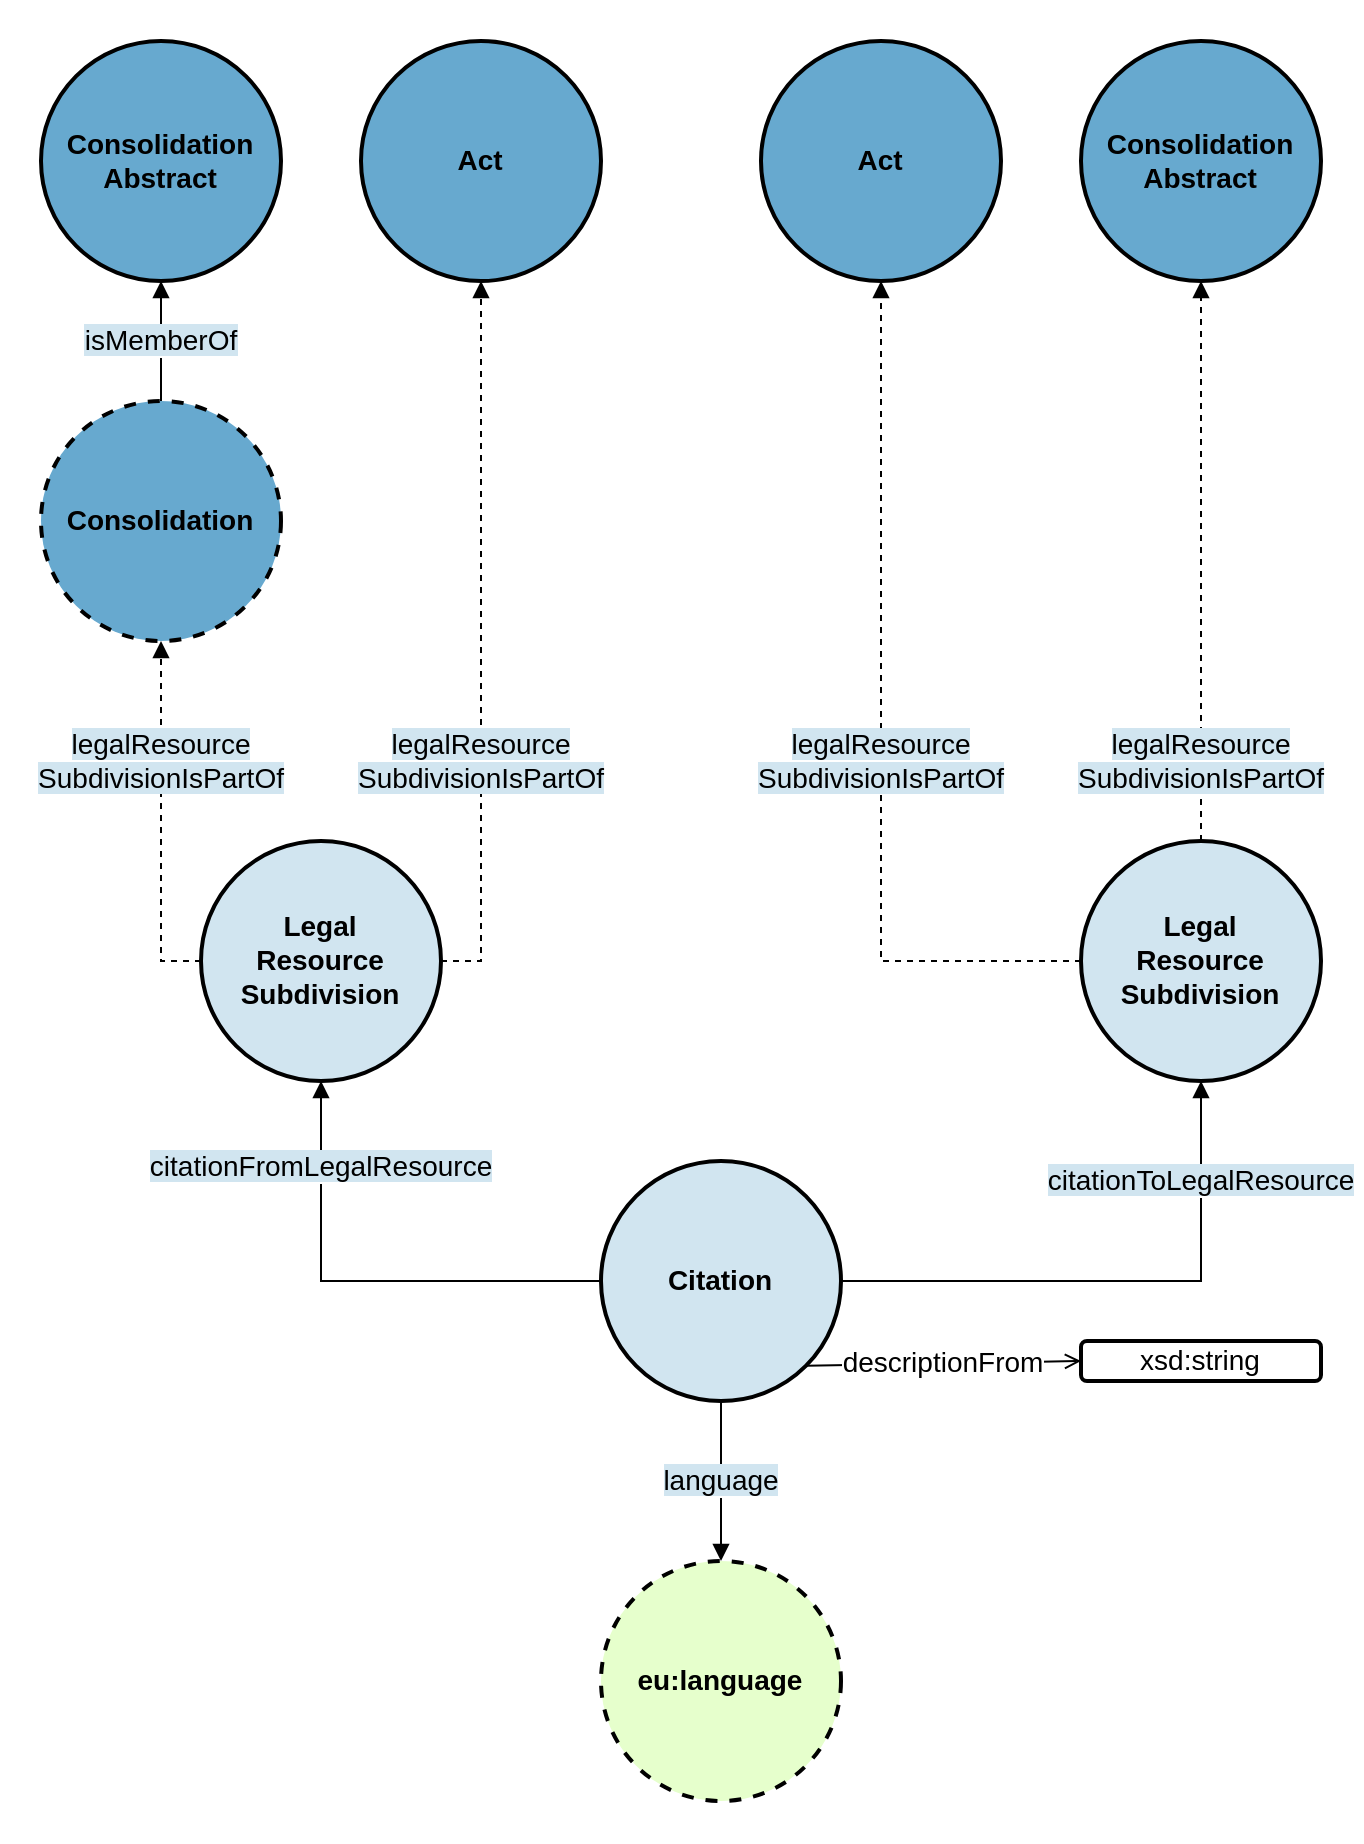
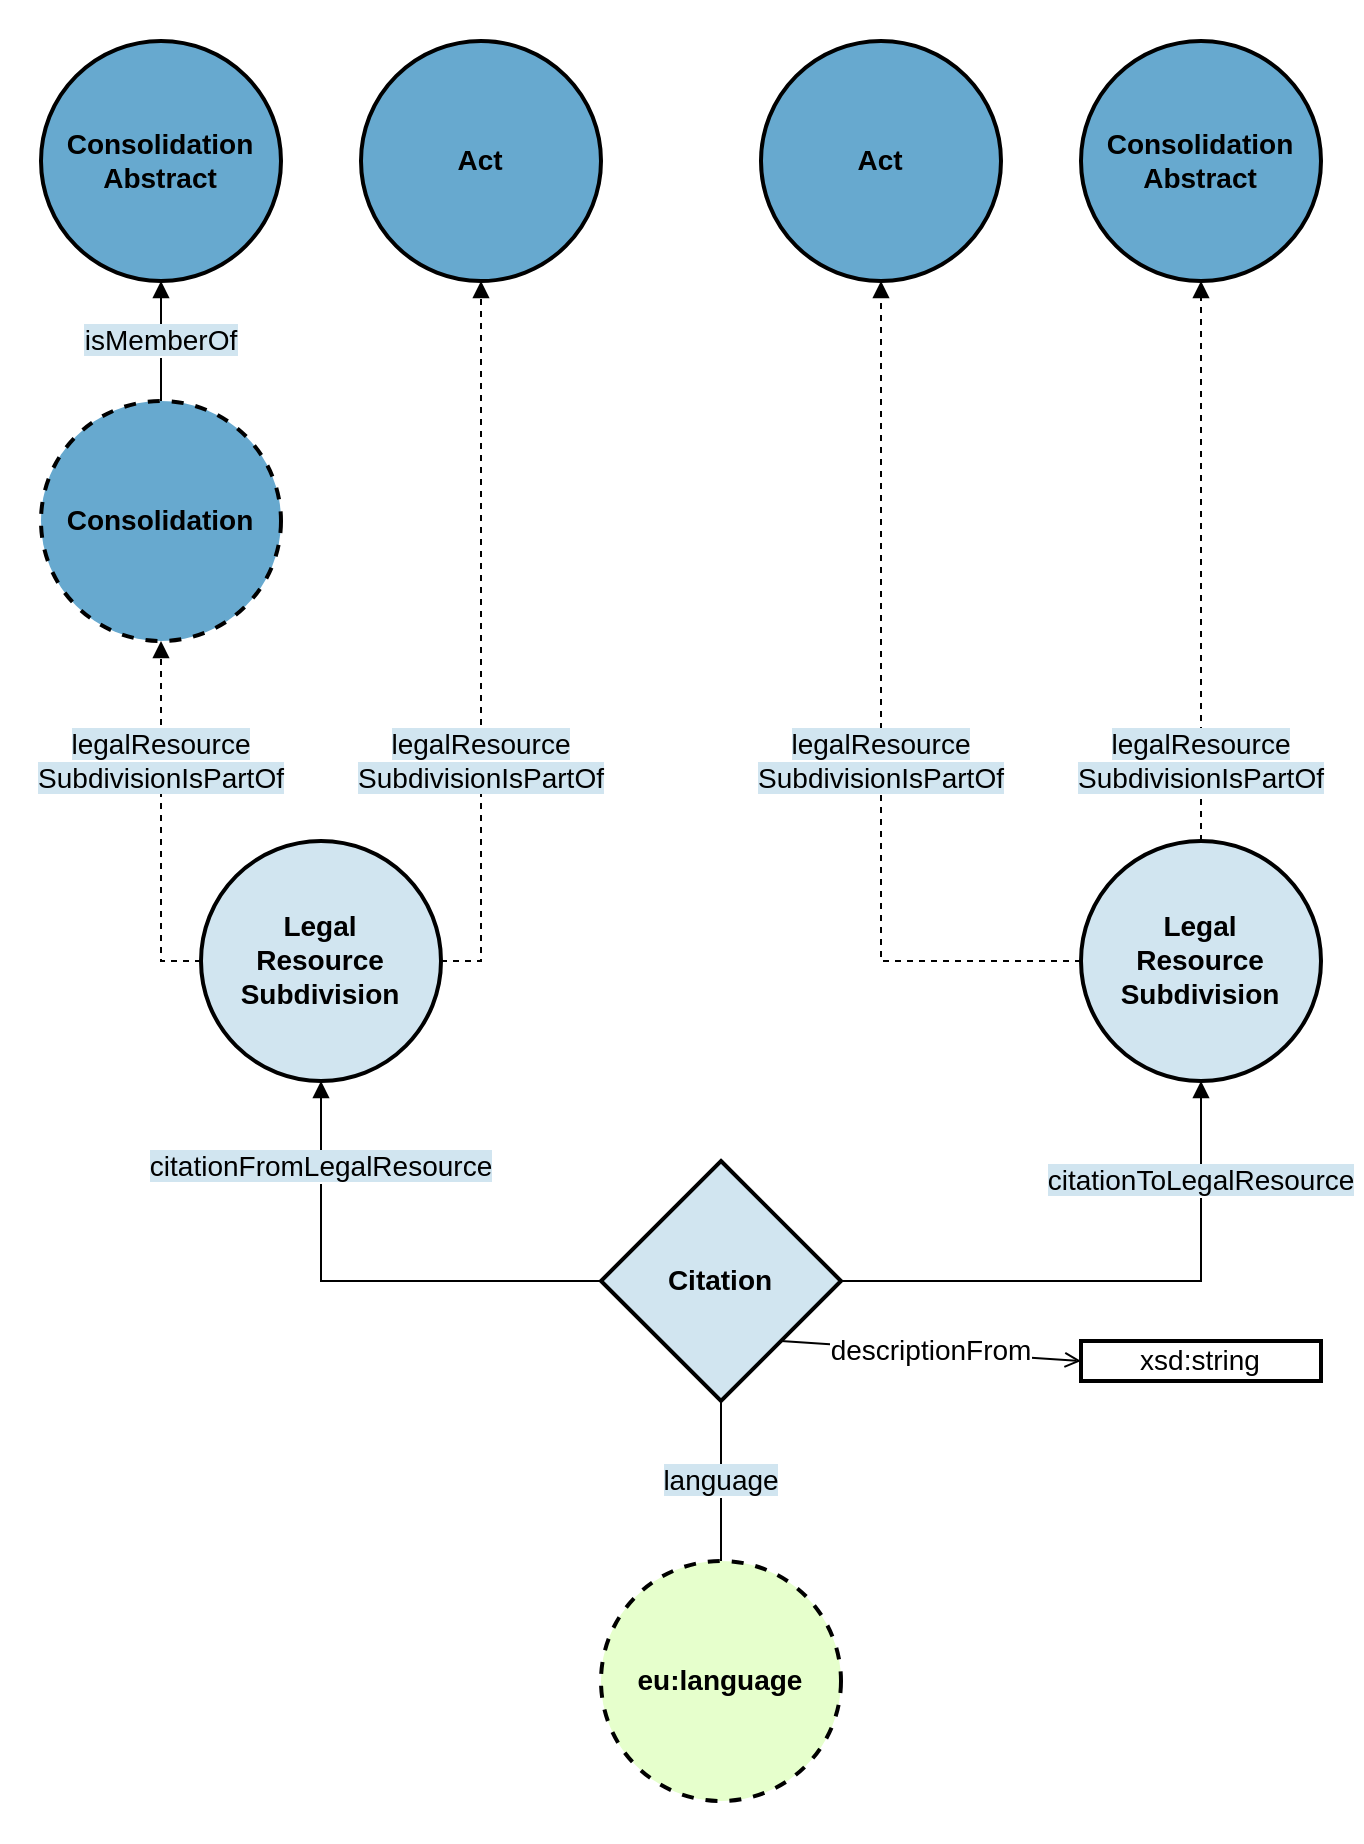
node "Citation": shape ellipse -> diamond
node "xsd:string": shape rounded rectangle -> rectangle
edge "Citation" -> "eu:language": arrowhead block -> none
